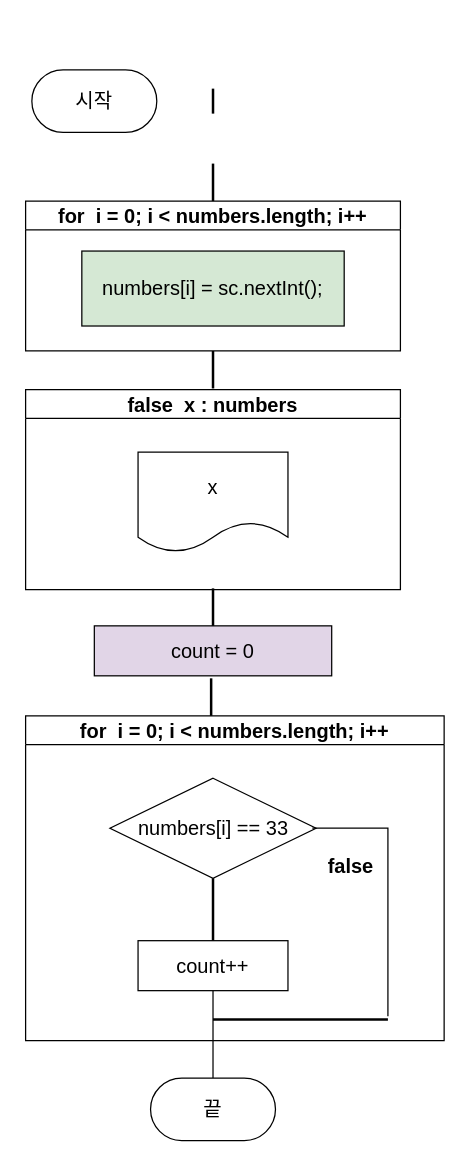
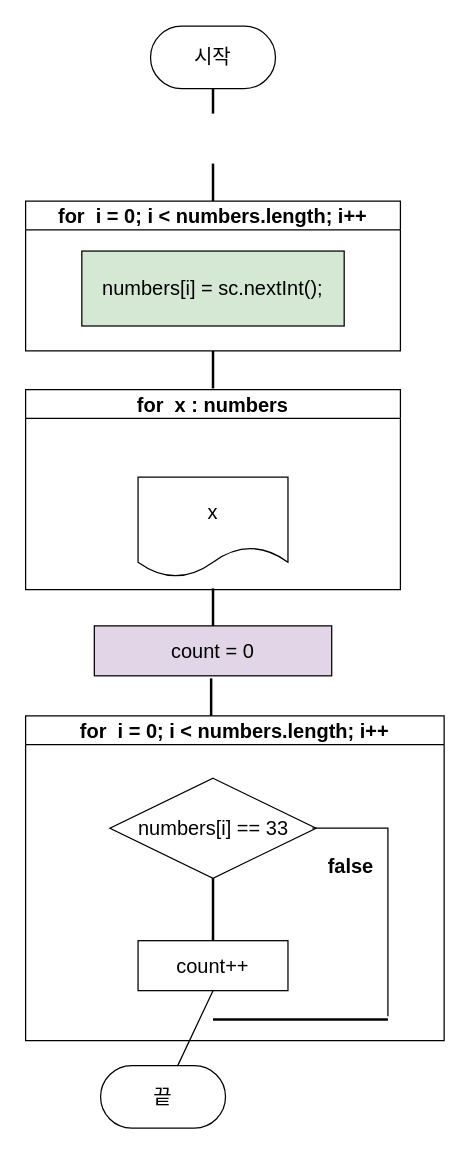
node "시작": moved (94, 101) -> (213, 57)
node "false x : numbers": label "false x : numbers" -> "for x : numbers"
node "x": moved (213, 502) -> (213, 527)
node "끝": moved (213, 1109) -> (163, 1097)
